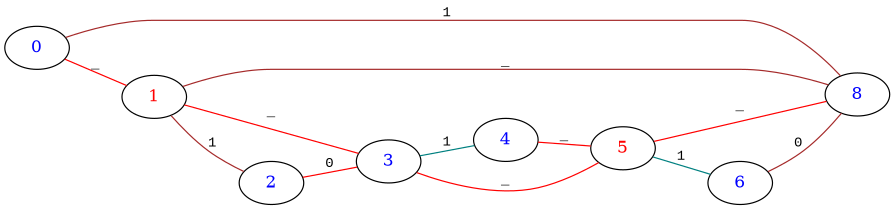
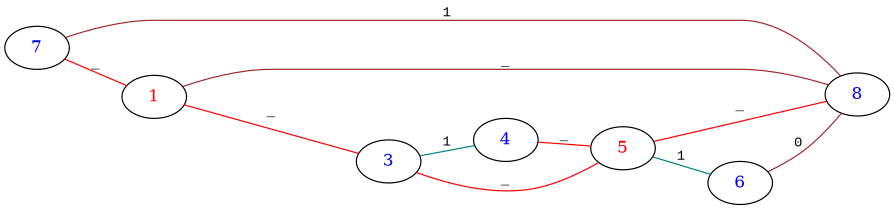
node "0": label "0" -> "7"
node "2": removed
